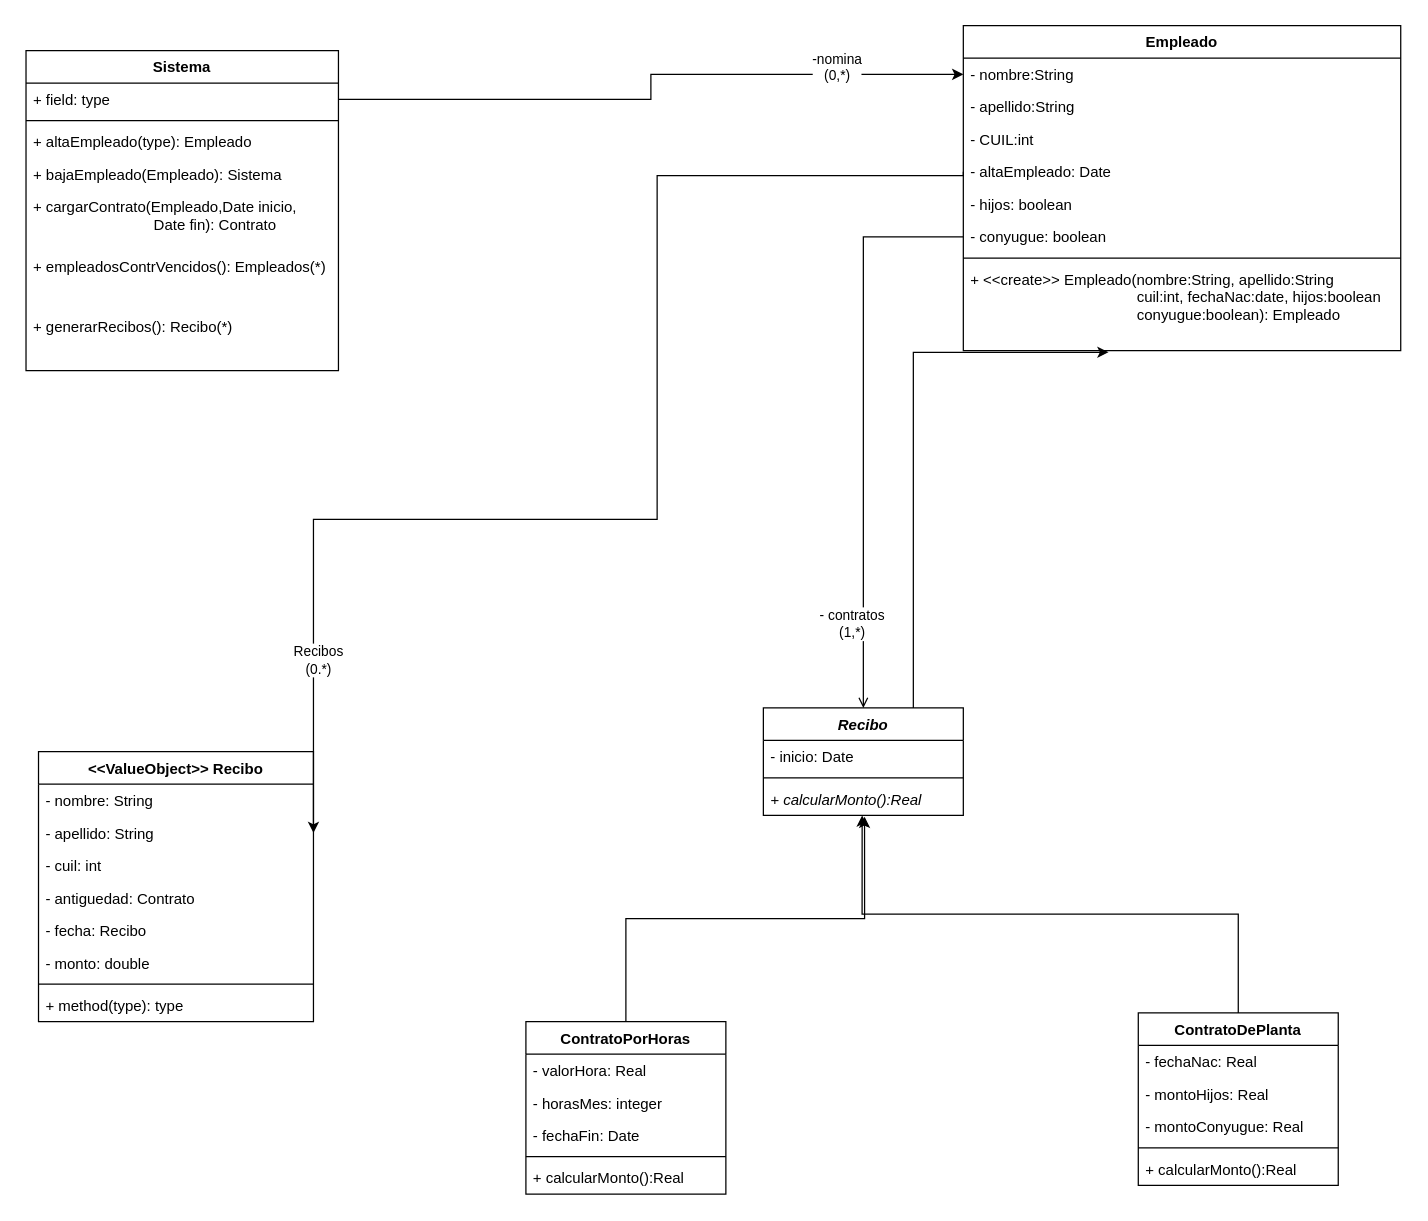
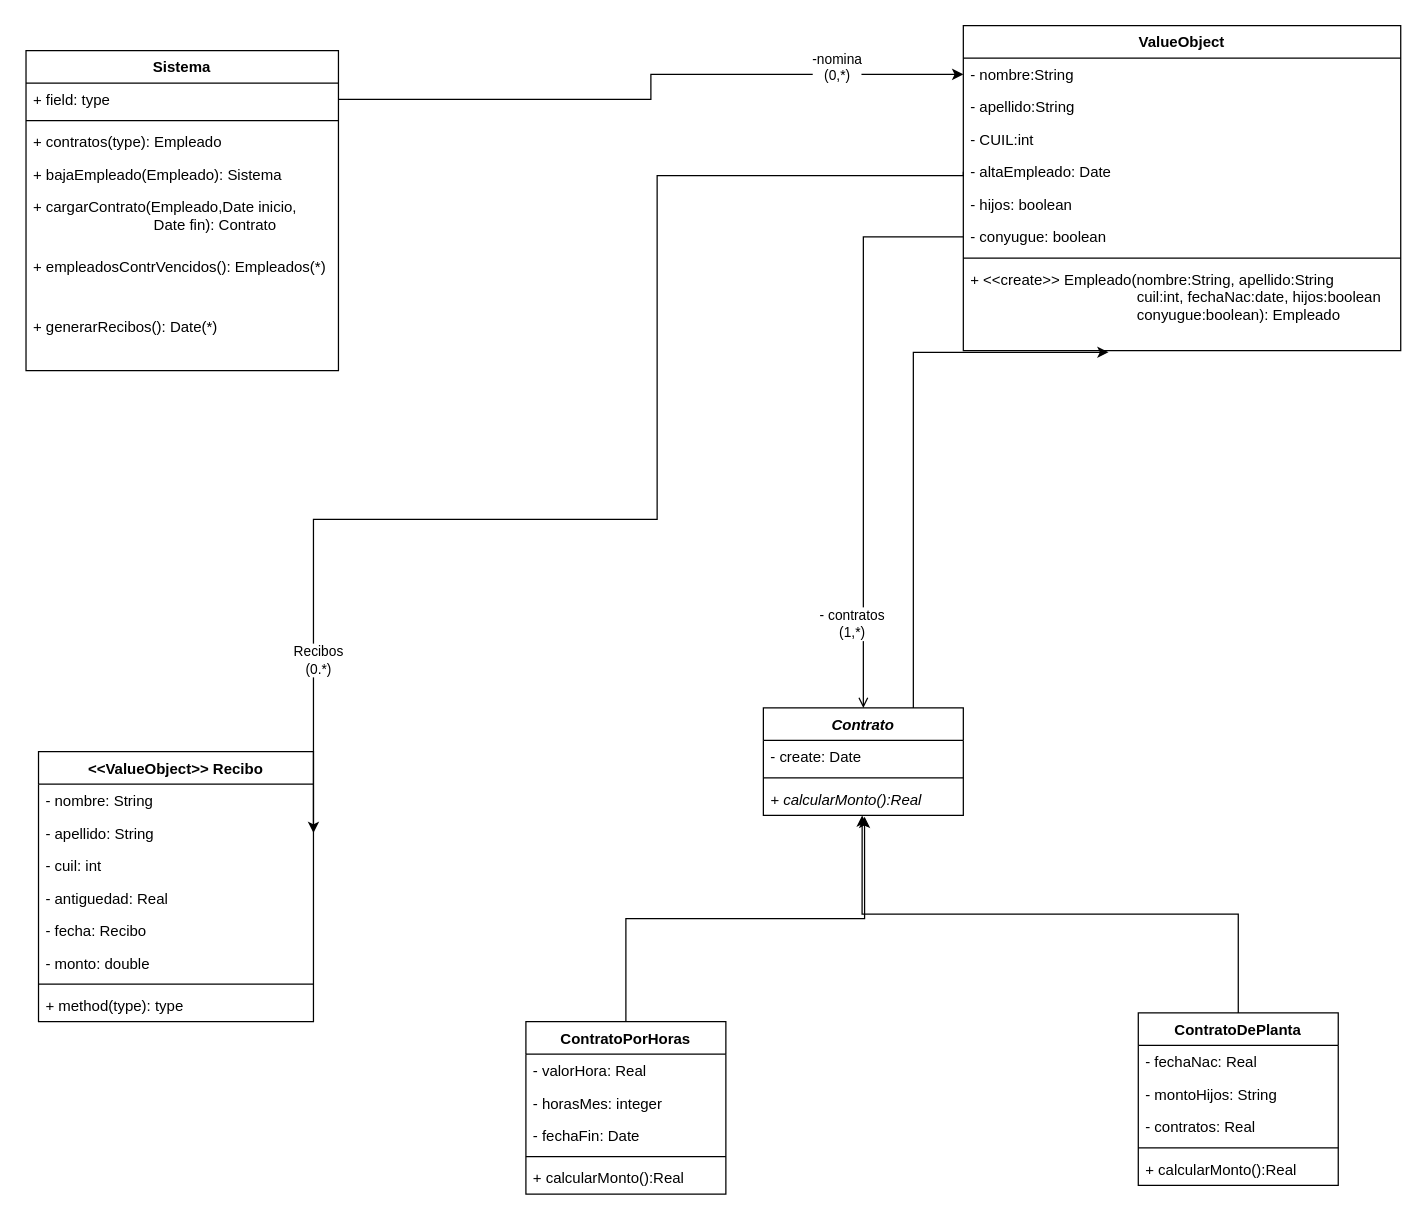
node "Empleado": label "Empleado" -> "ValueObject"
node "+ altaEmpleado(type): Empleado": label "+ altaEmpleado(type): Empleado" -> "+ contratos(type): Empleado"
node "+ generarRecibos(): Recibo(*)": label "+ generarRecibos(): Recibo(*)" -> "+ generarRecibos(): Date(*)"
node "Recibo": label "Recibo" -> "Contrato"
node "- inicio: Date": label "- inicio: Date" -> "- create: Date"
node "- antiguedad: Contrato": label "- antiguedad: Contrato" -> "- antiguedad: Real"
node "- montoHijos: Real": label "- montoHijos: Real" -> "- montoHijos: String"
node "- montoConyugue: Real": label "- montoConyugue: Real" -> "- contratos: Real"
